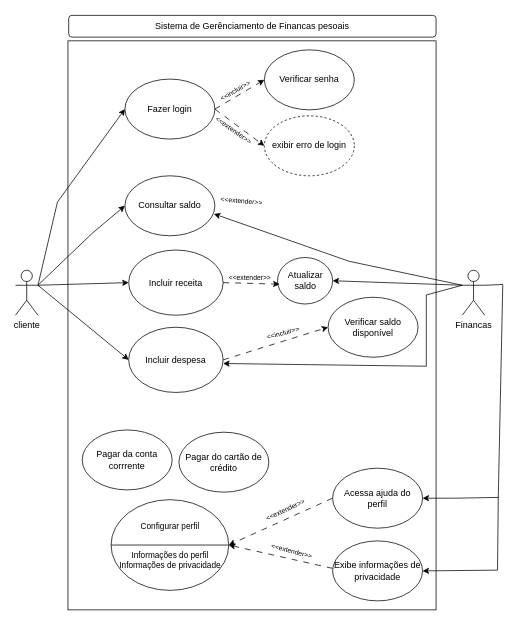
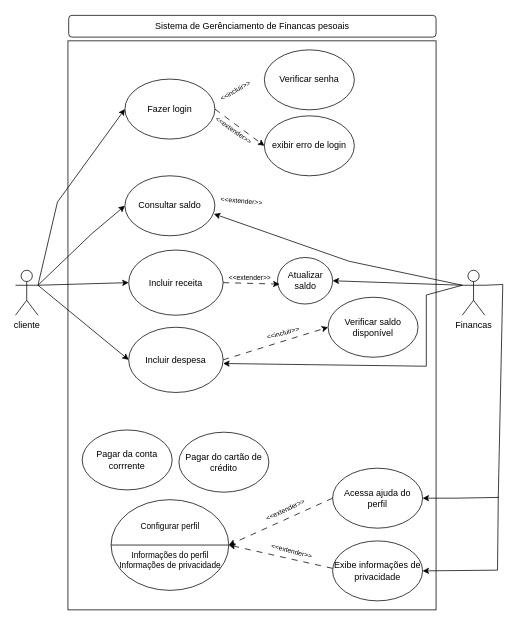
edge "Fazer login" -> "Verificar senha": removed
node "exibir erro de login": style dashed -> solid
